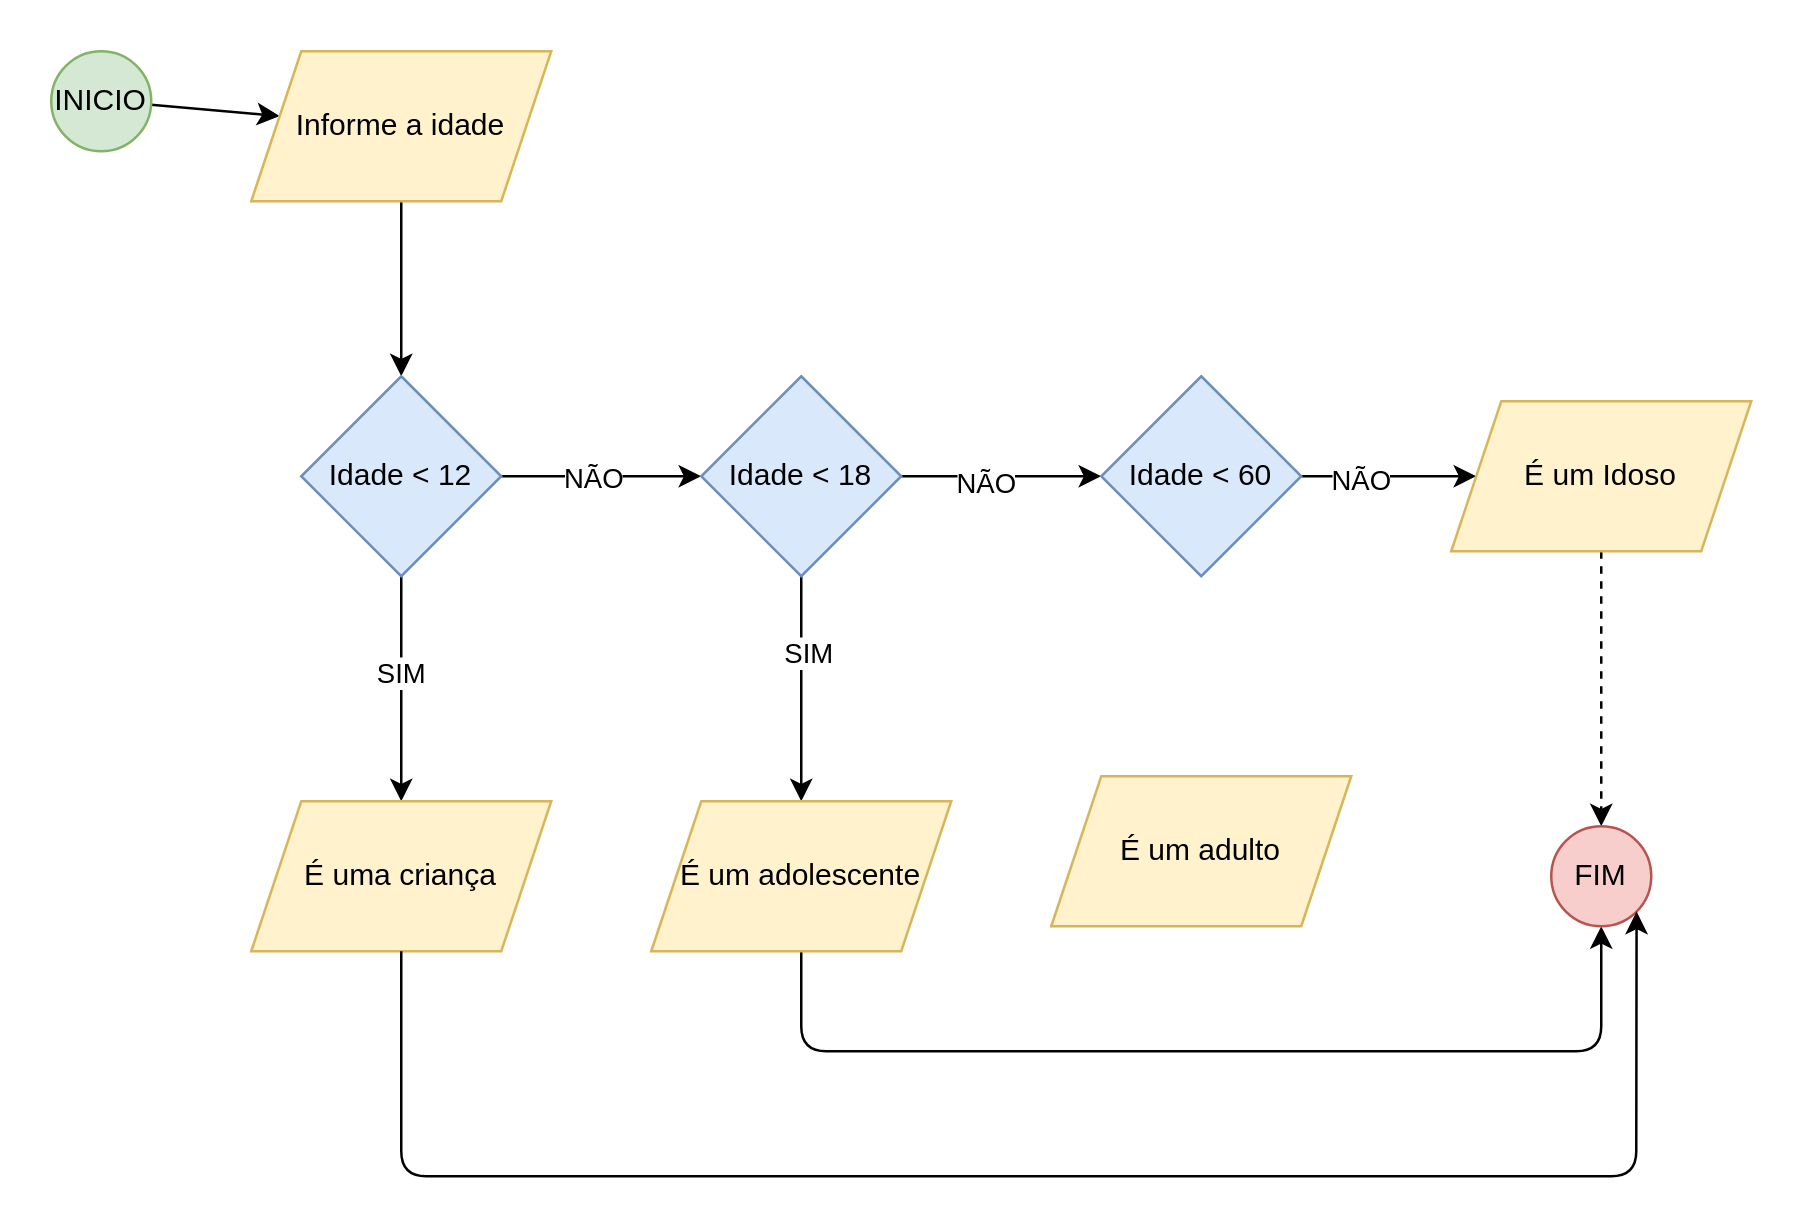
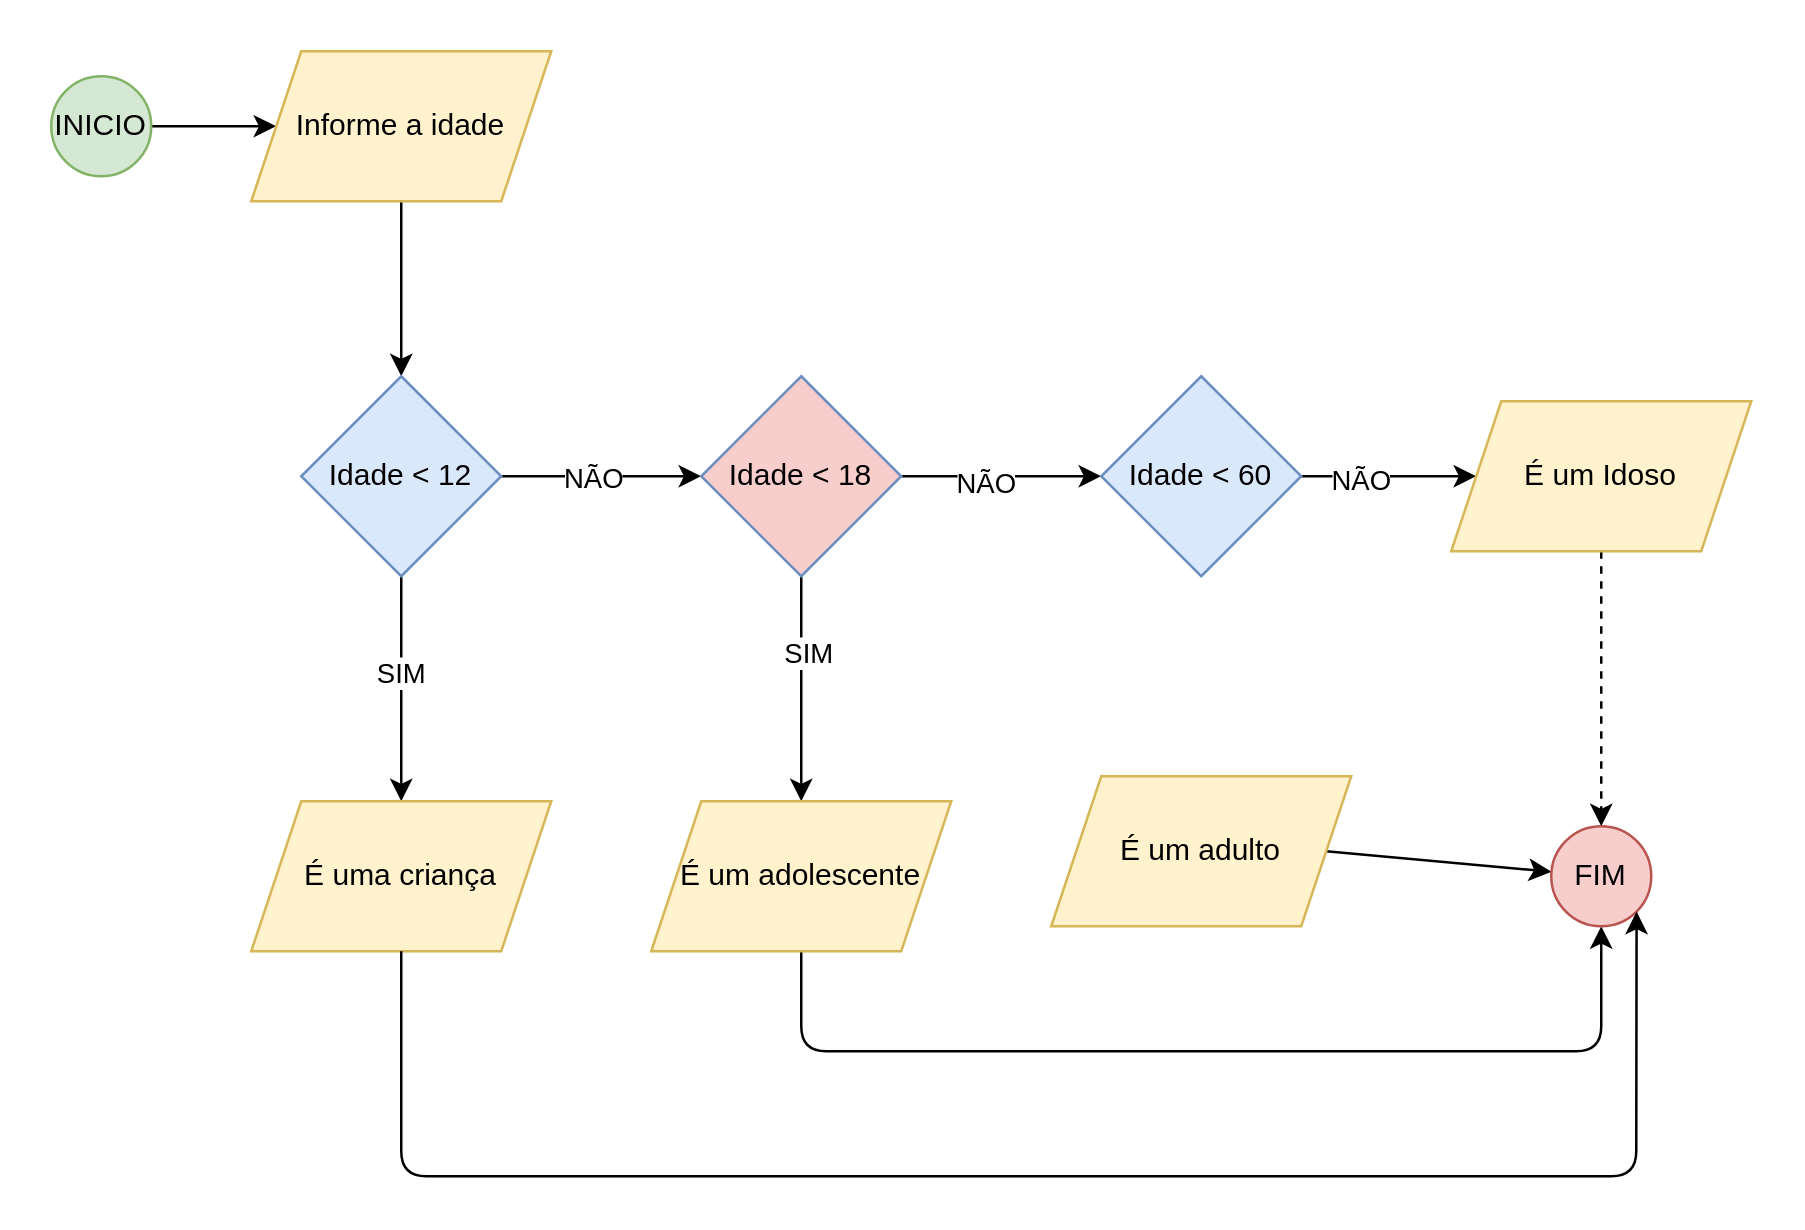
node "INICIO": moved (101, 101) -> (101, 126)
node "Idade < 18": fillcolor #dae8fc -> #f8cecc
edge "É um adulto" -> "FIM": added
